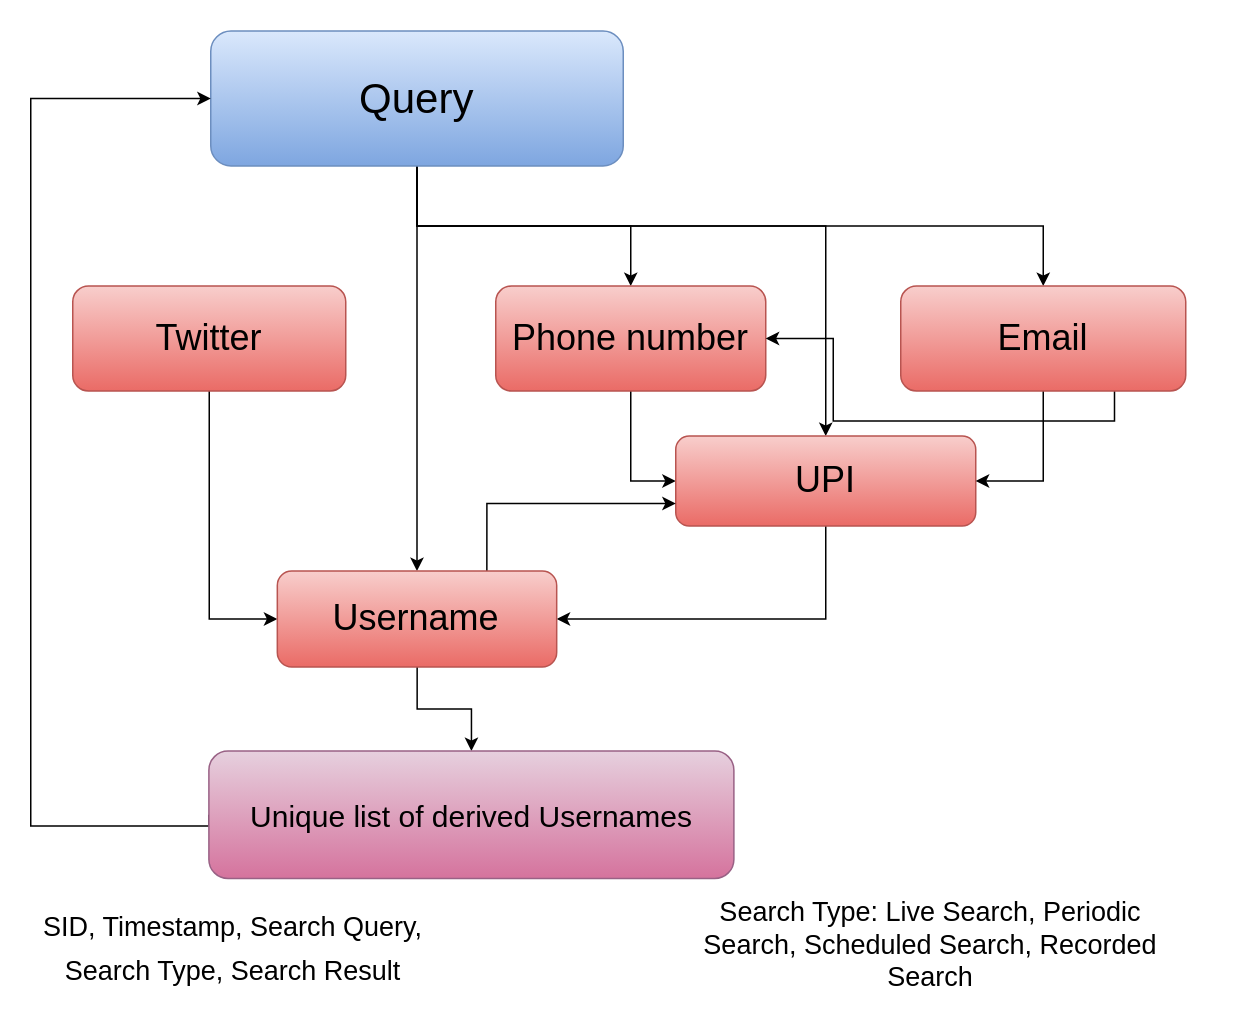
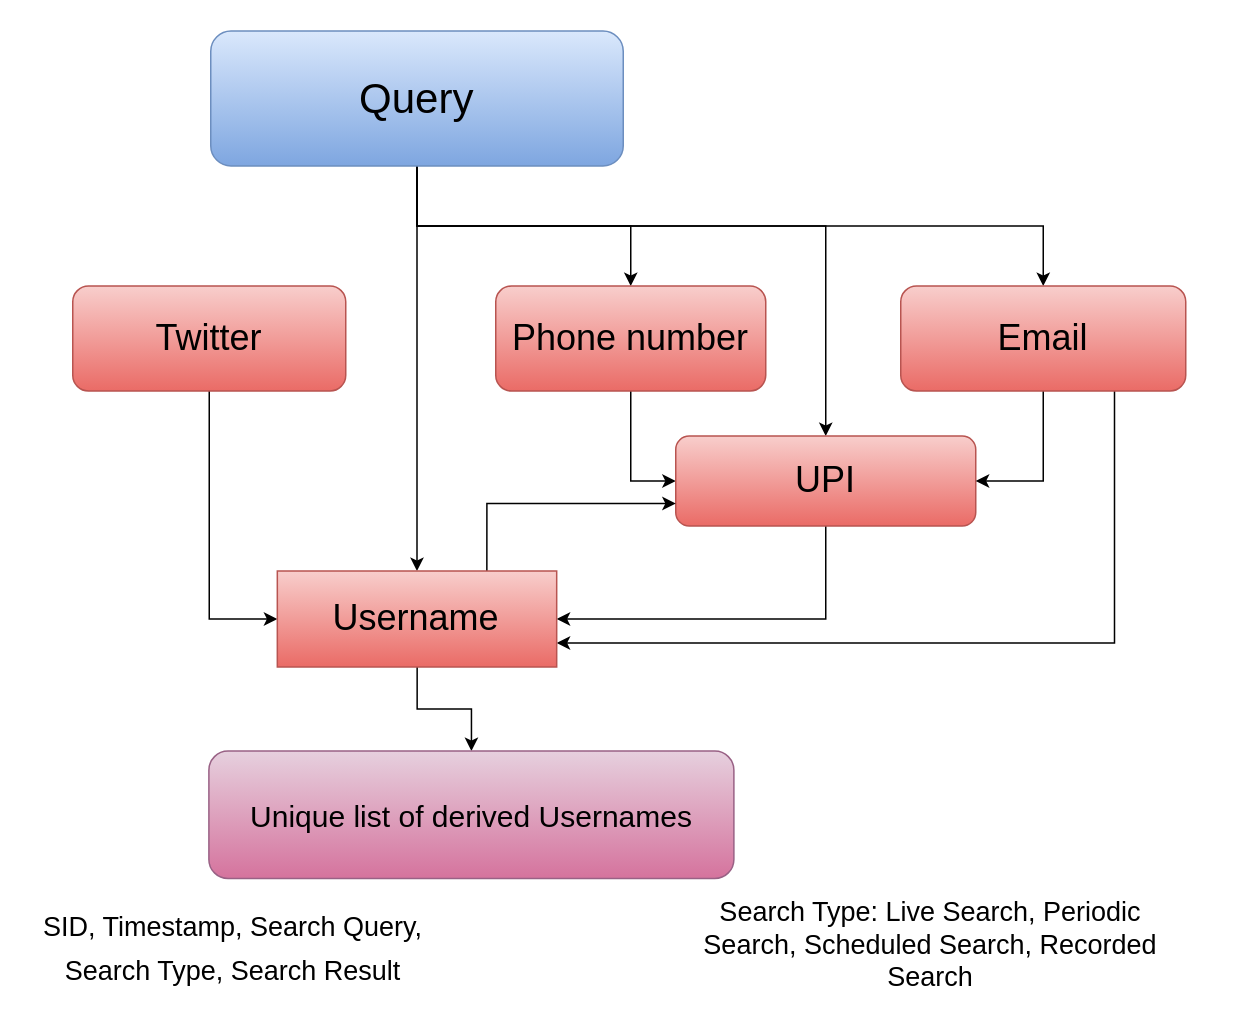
edge "Email" -> "Phone number": now "Email" -> "Username"
edge "Unique list of derived Usernames" -> "Query": removed
node "Username": shape rounded rectangle -> rectangle
